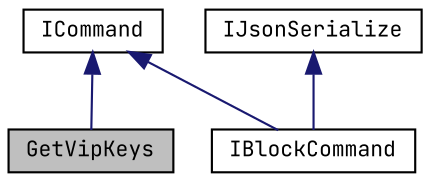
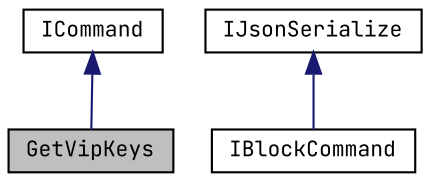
edge "IBlockCommand" -> "ICommand": removed
